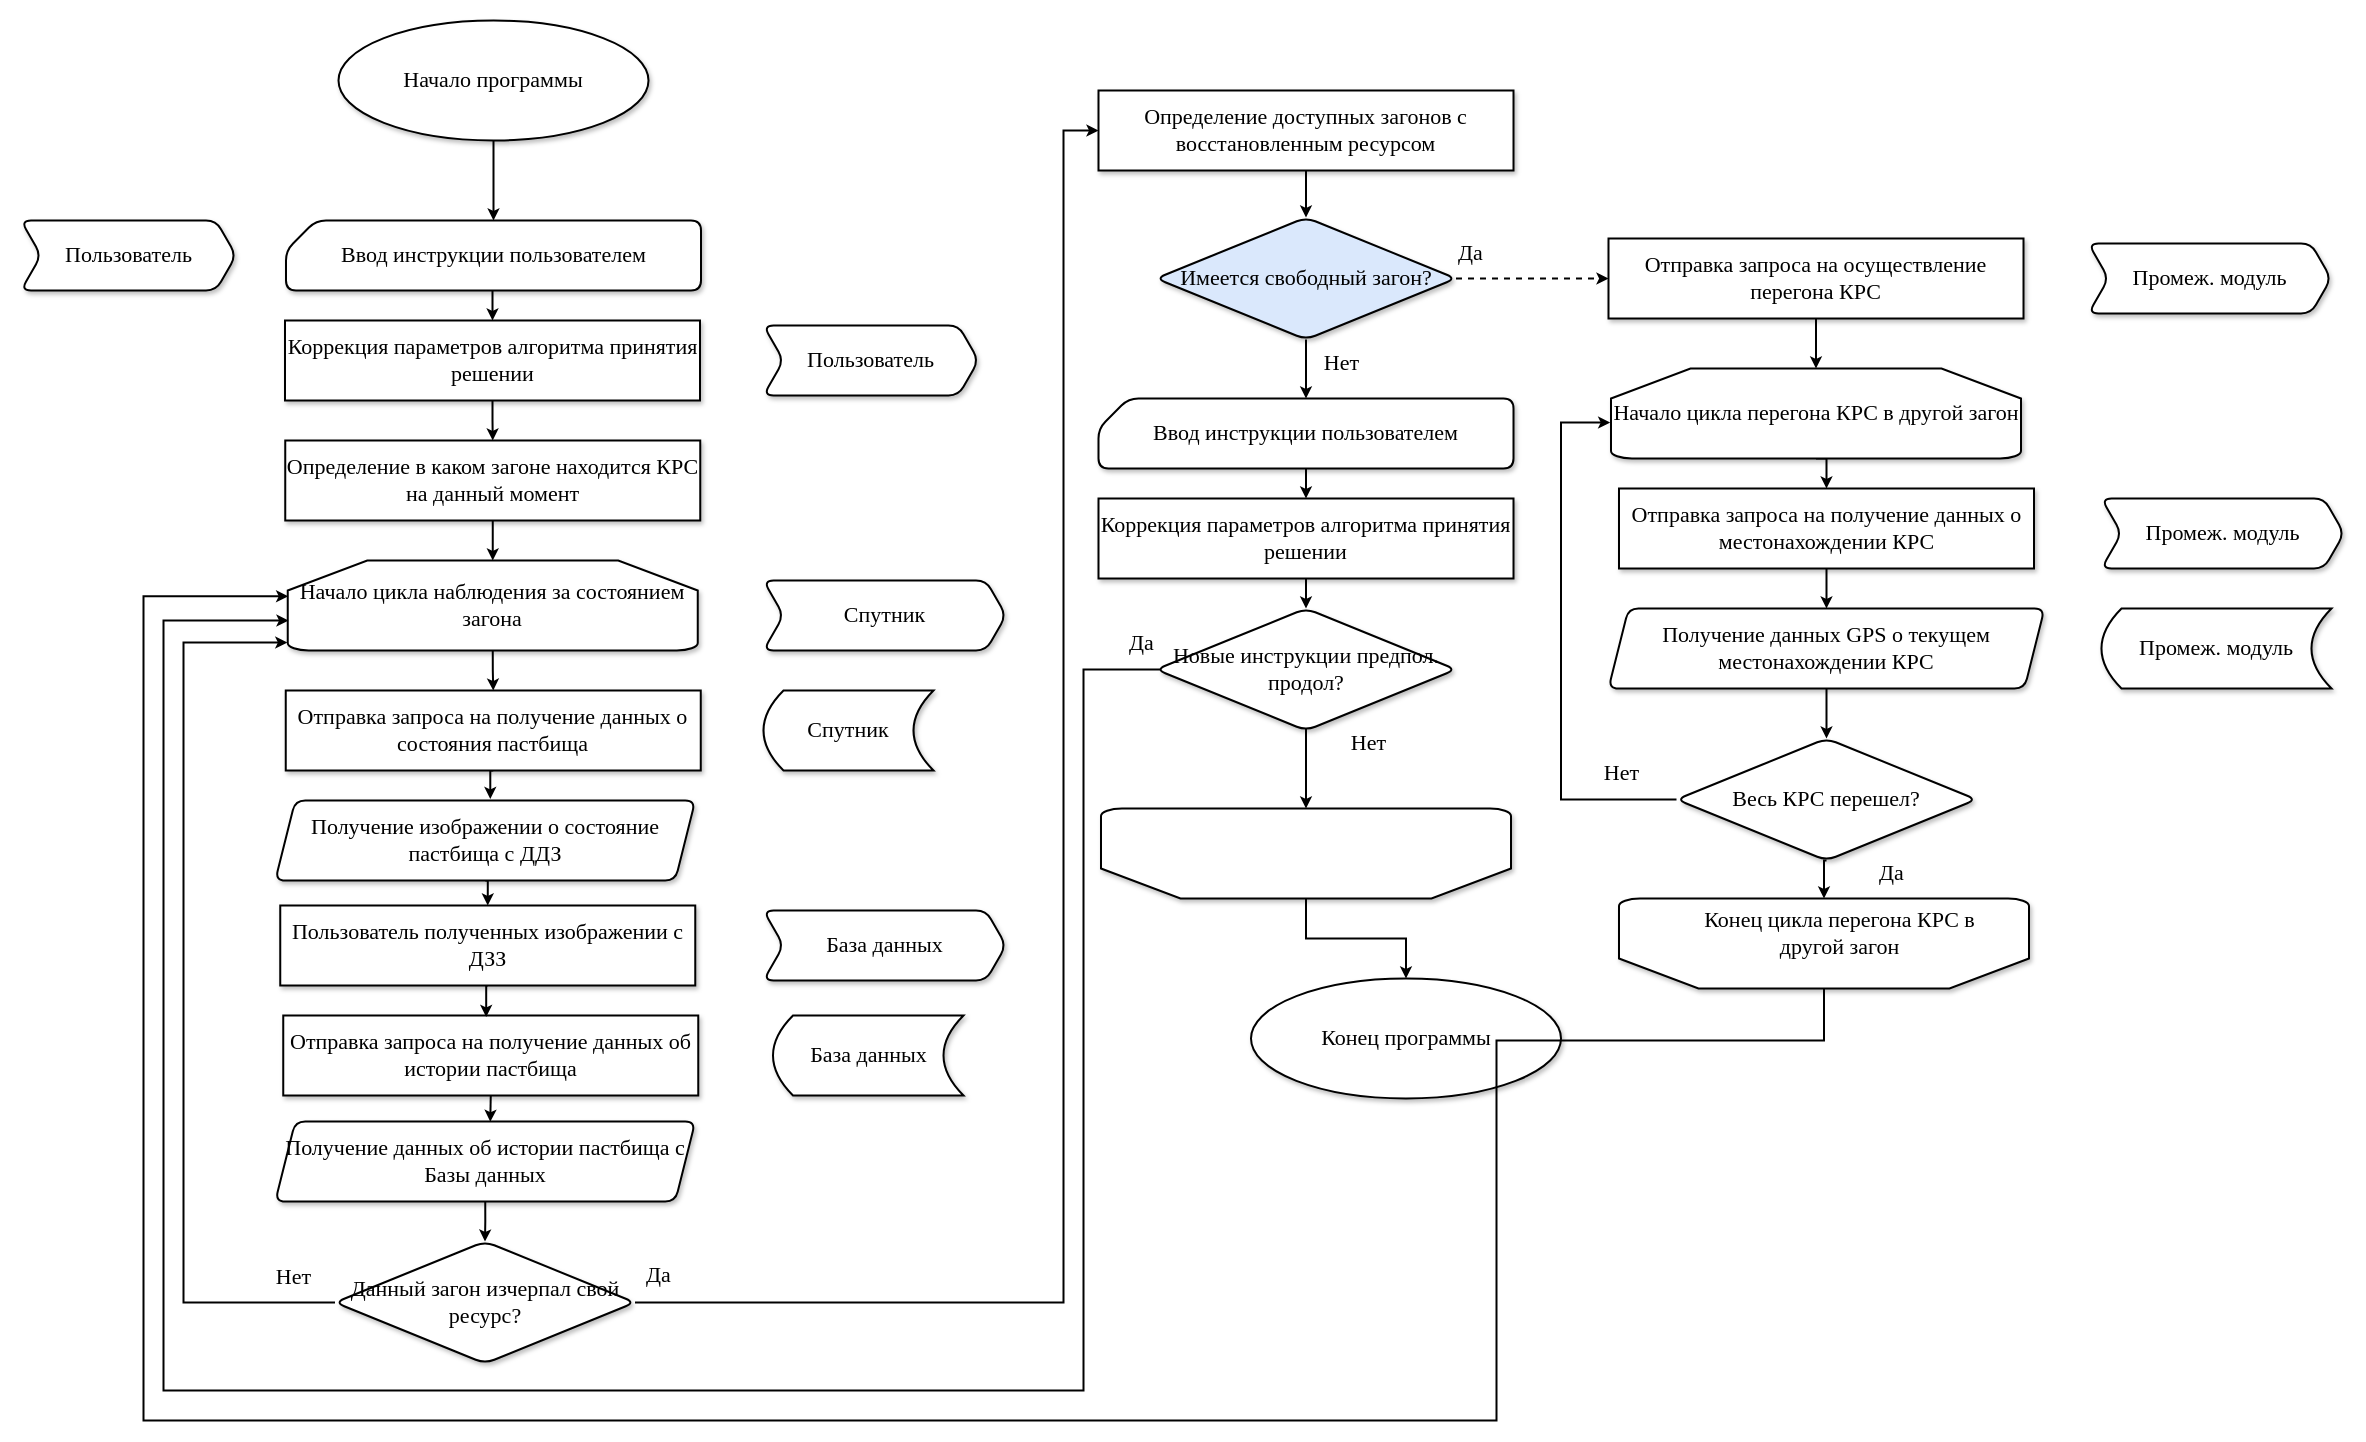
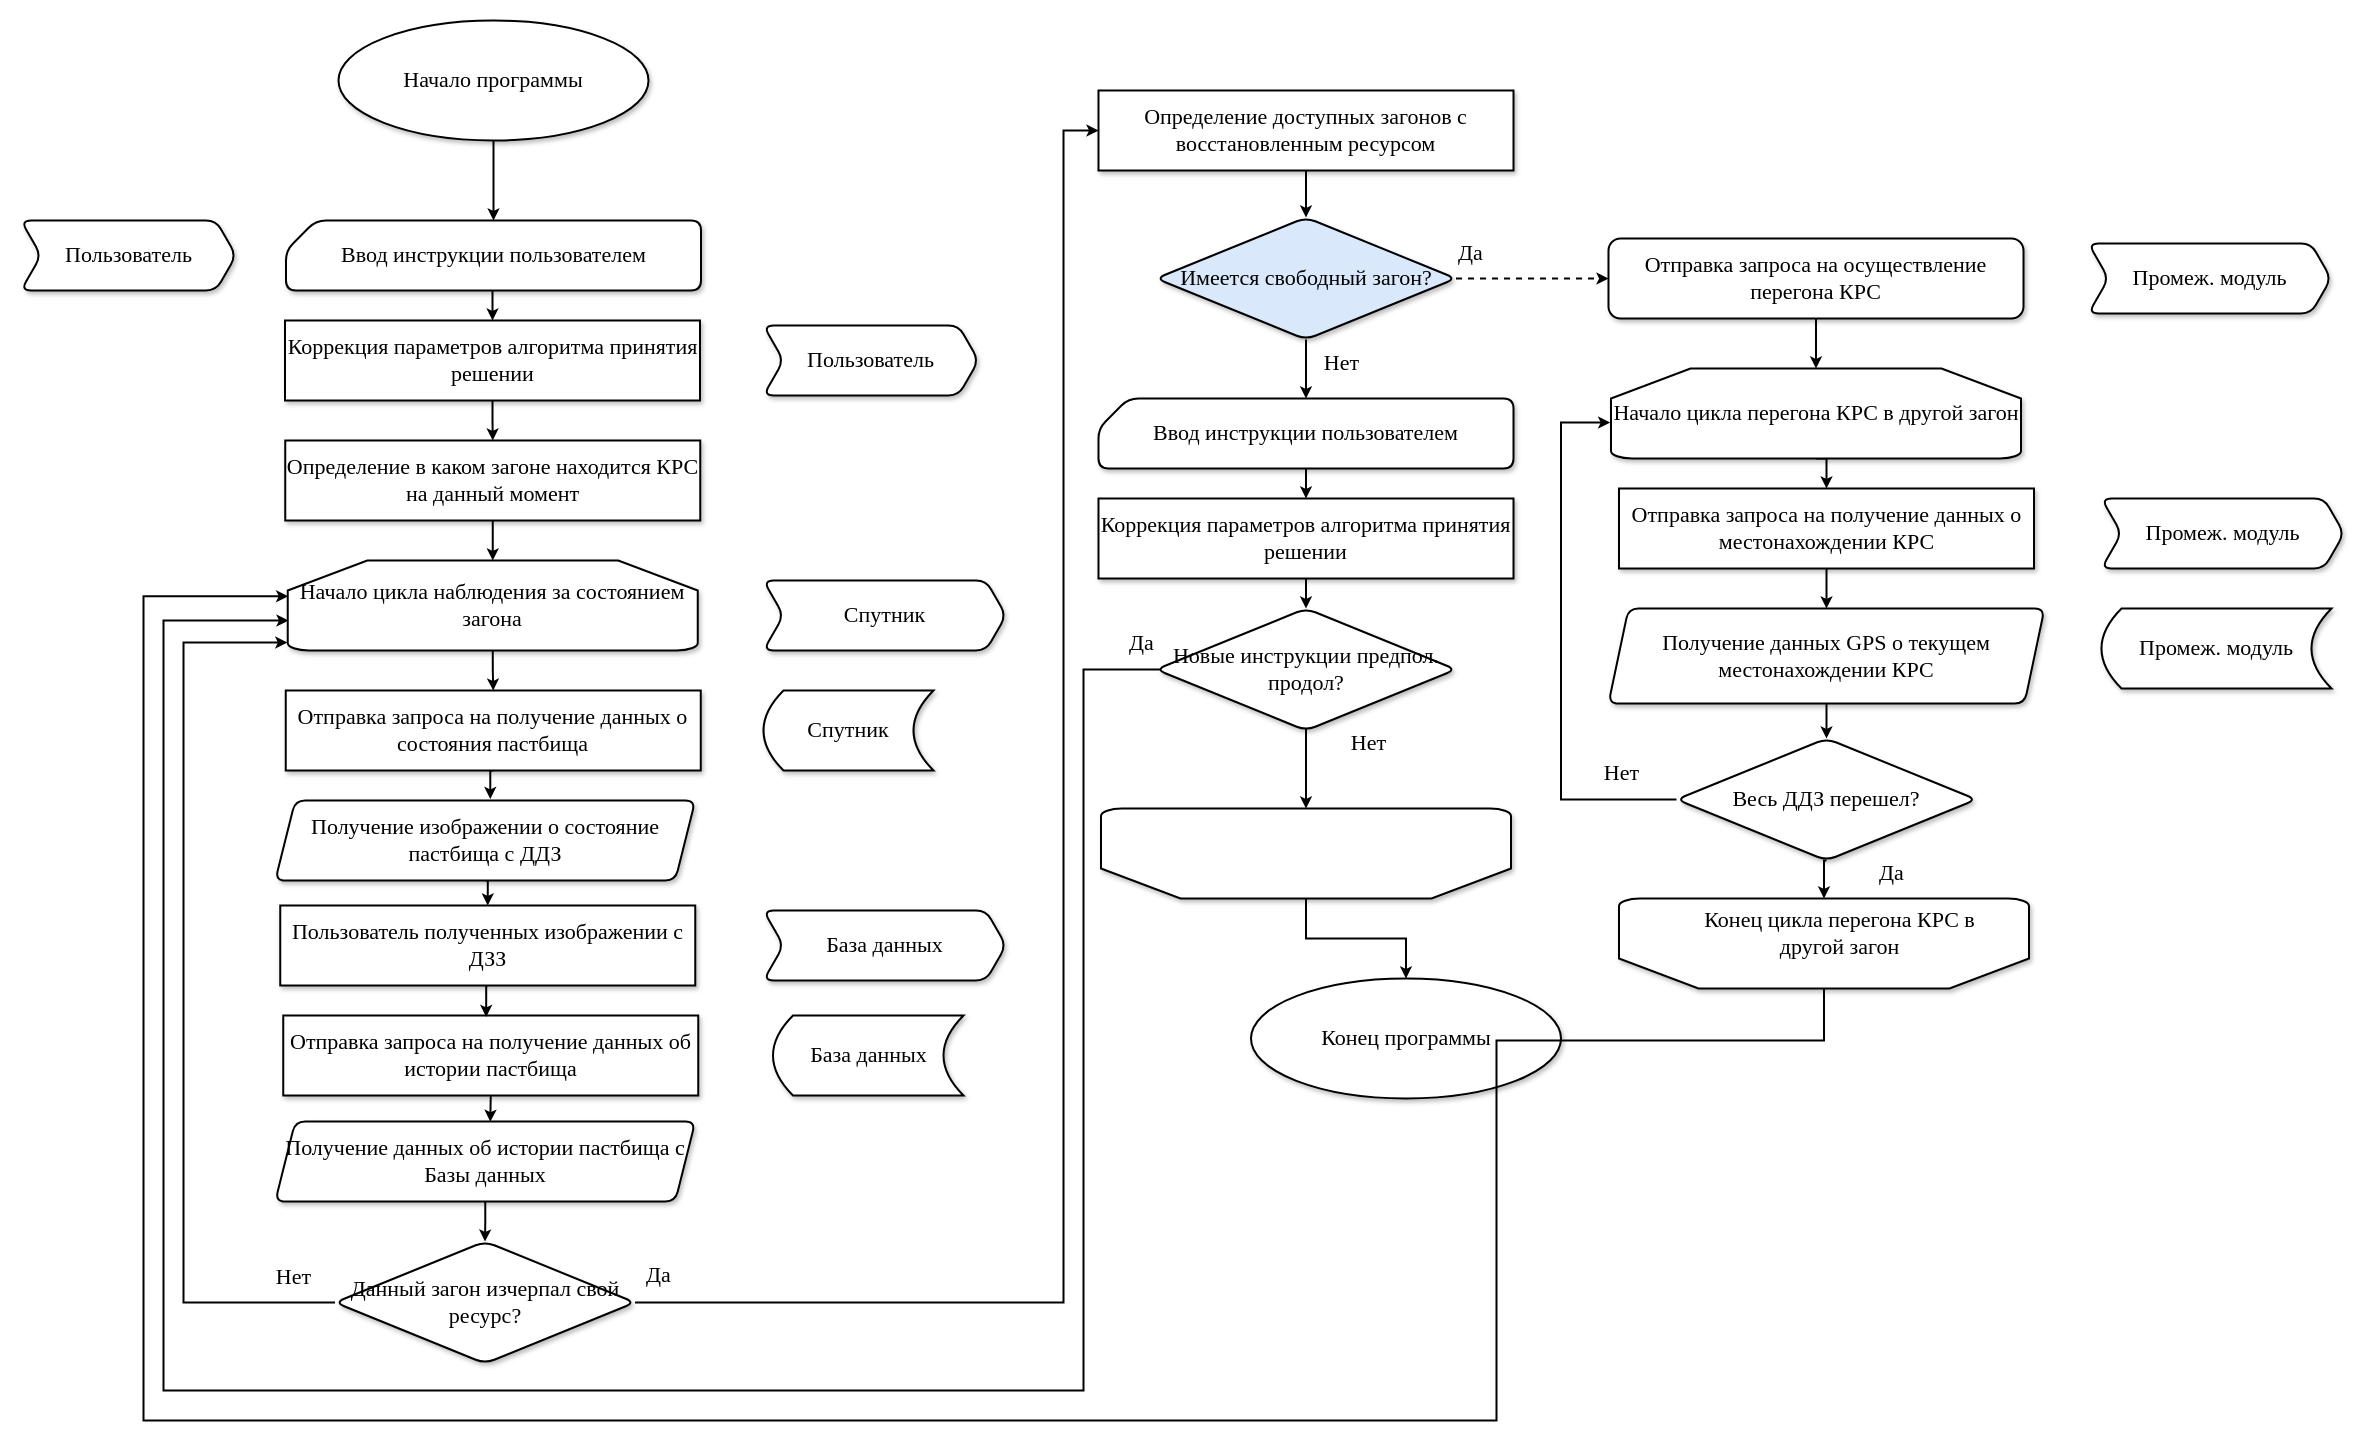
node "Отправка запроса на осуществление перегона КРС": shape rectangle -> rounded rectangle
node "Получение данных GPS о текущем местонахождении КРС": size 436x80 -> 436x95
node "Весь КРС перешел?": label "Весь КРС перешел?" -> "Весь ДДЗ перешел?"
